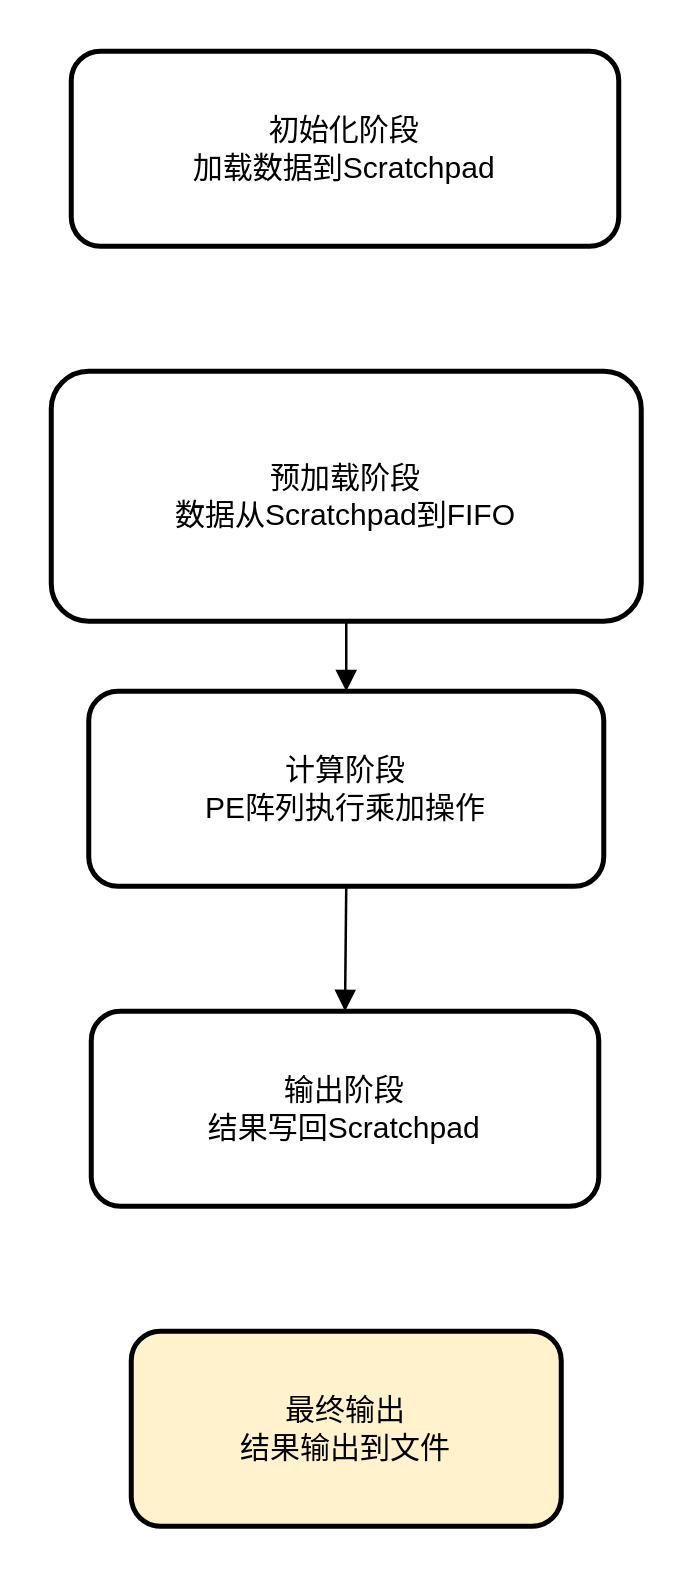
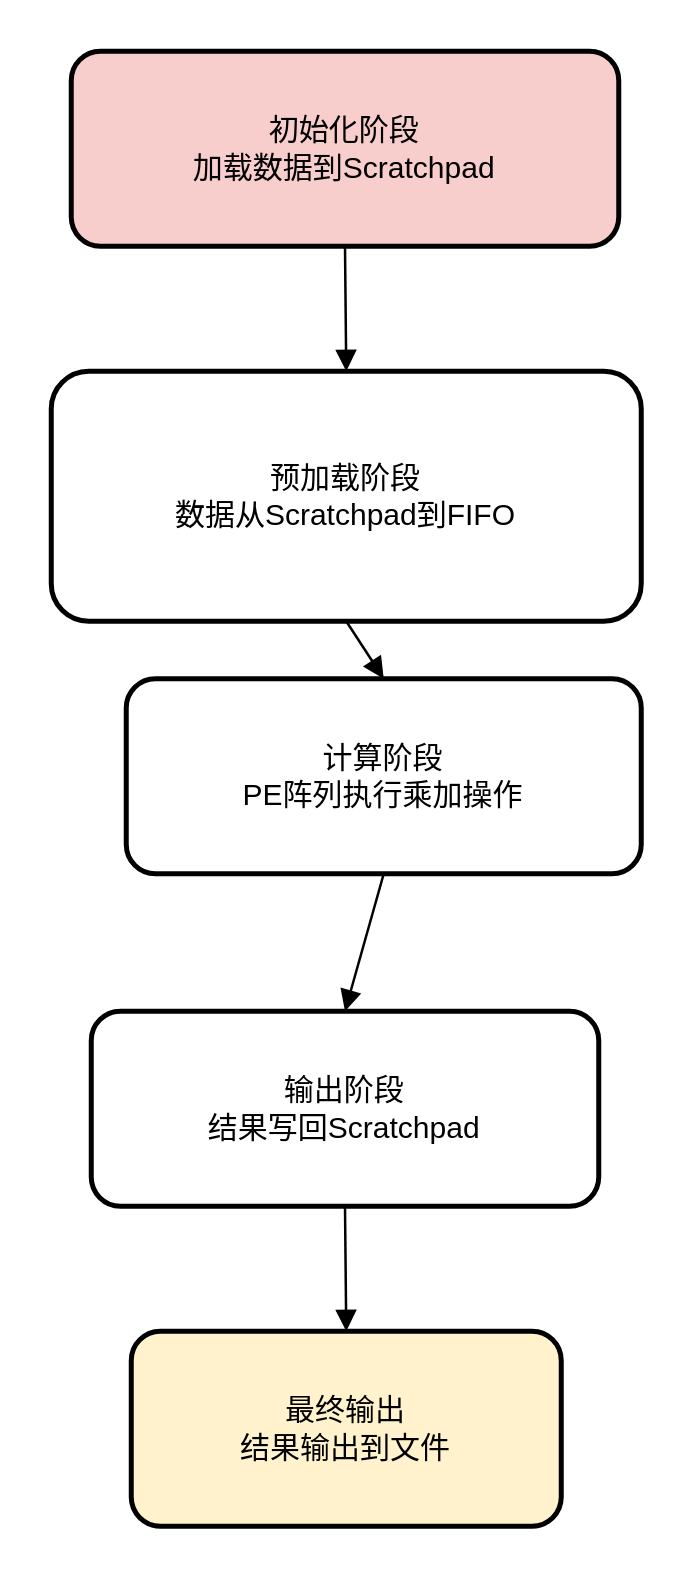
node "初始化阶段 加载数据到Scratchpad": fillcolor #ffffff -> #f8cecc
edge "初始化阶段 加载数据到Scratchpad" -> "预加载阶段 数据从Scratchpad到FIFO": added
node "计算阶段 PE阵列执行乘加操作": moved (346, 789) -> (384, 776)
edge "输出阶段 结果写回Scratchpad" -> "最终输出 结果输出到文件": added
